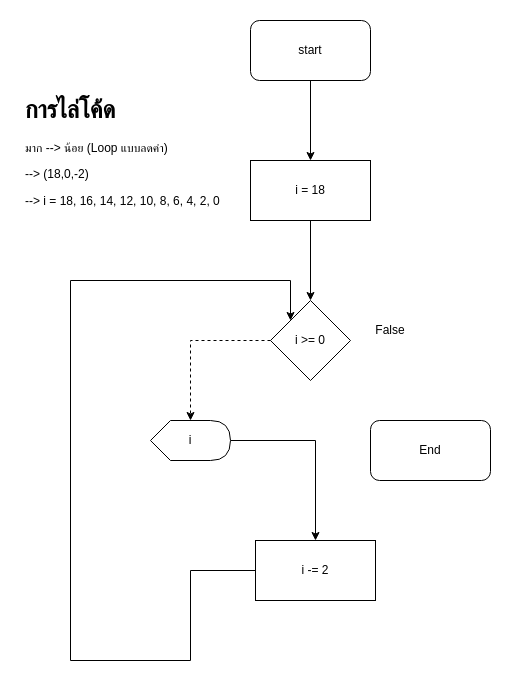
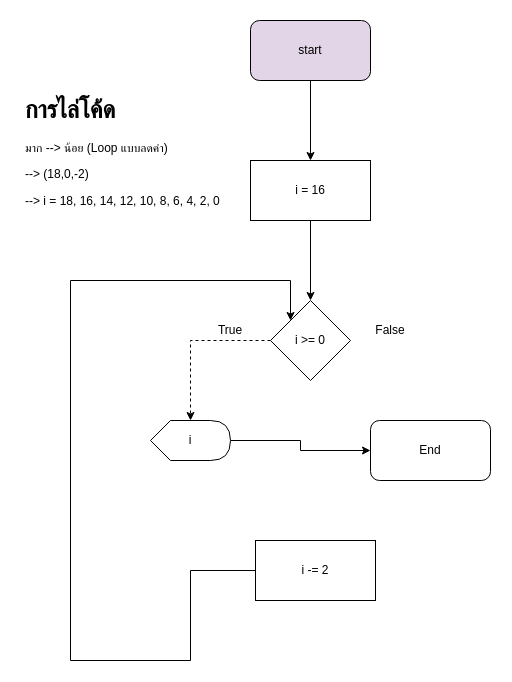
node "start": fillcolor #ffffff -> #e1d5e7
node "i = 18": label "i = 18" -> "i = 16"
node "True": added
edge "i" -> "i -= 2": now "i" -> "End"
